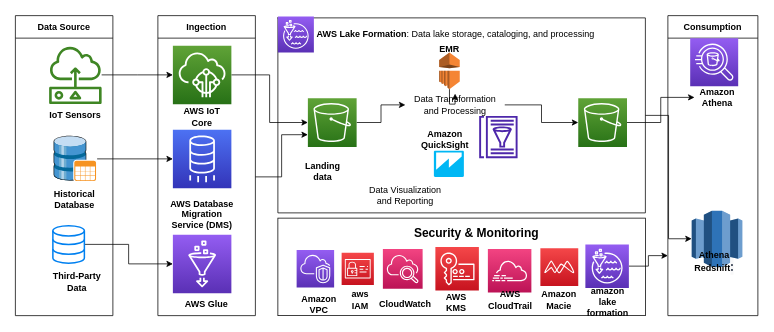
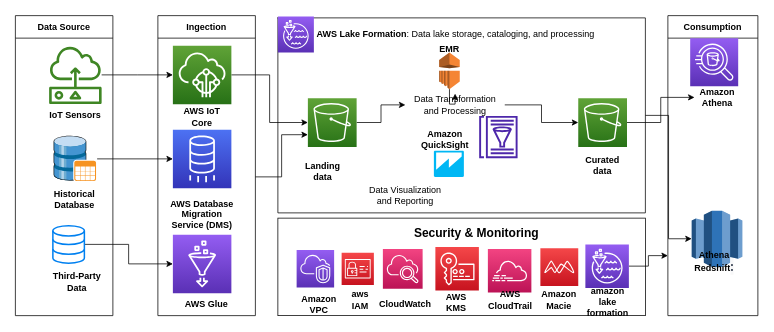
node "Curated data": added
